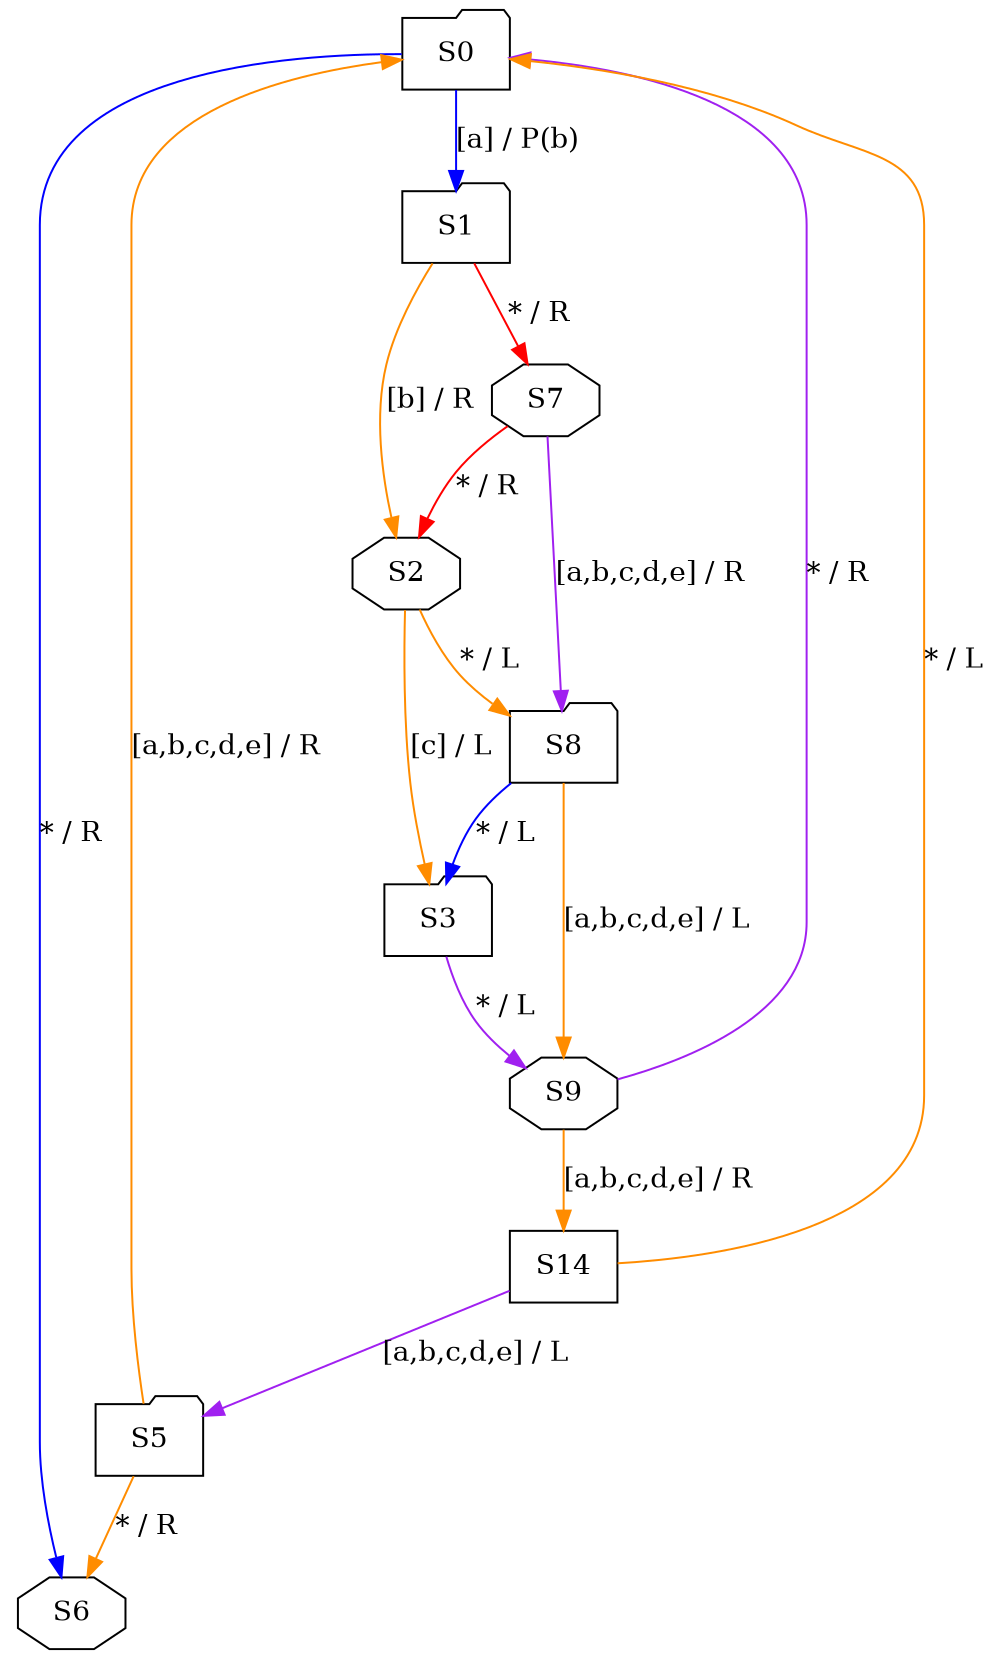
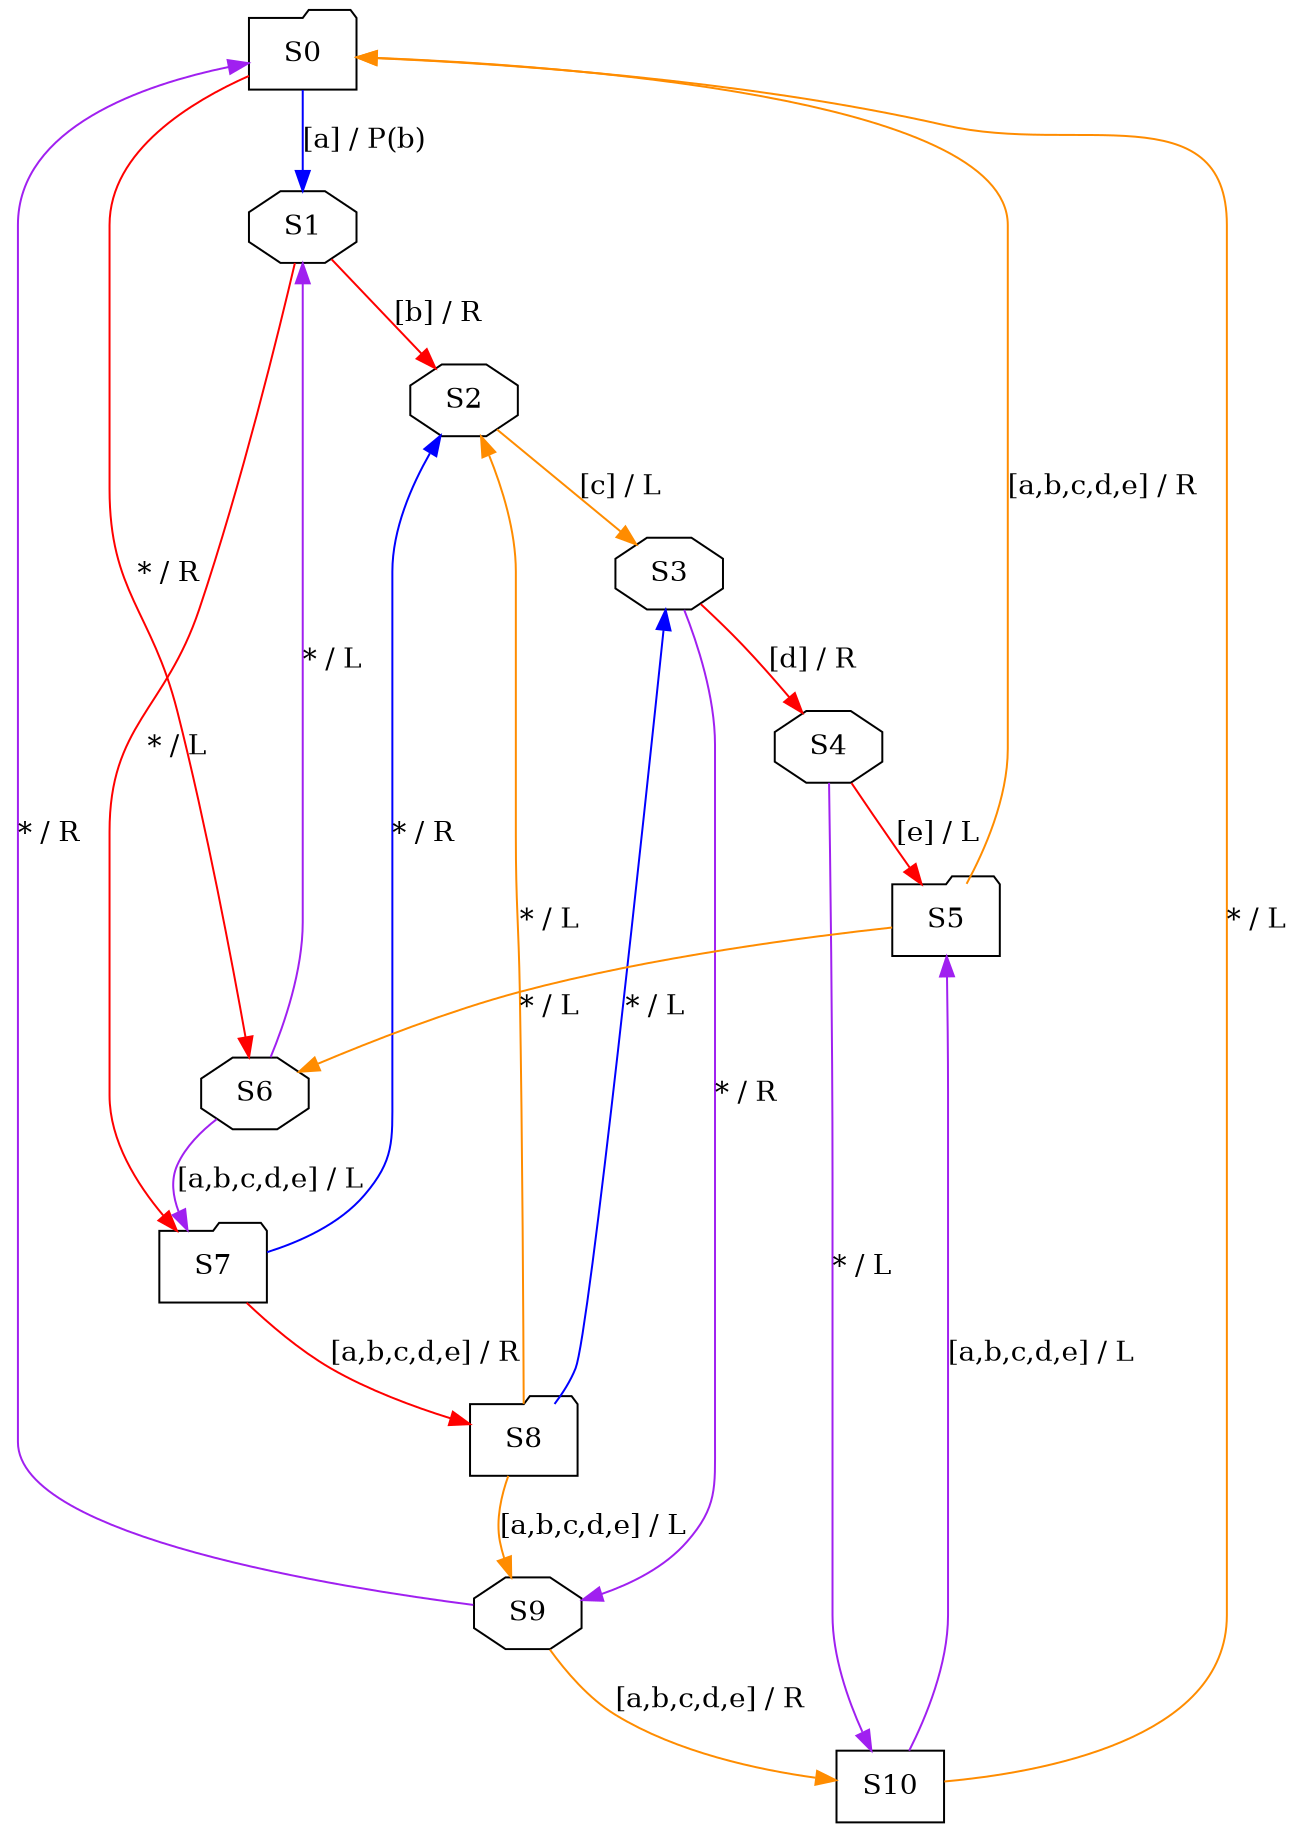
node "S1": shape folder -> octagon
edge "S1" -> "S7": label "* / R" -> "* / L"
edge "S1" -> "S2": color darkorange -> red
node "S7": shape octagon -> folder
edge "S7" -> "S2": color red -> blue
edge "S7" -> "S8": color purple -> red
edge "S2" -> "S8": reversed
edge "S0" -> "S6": color blue -> red
edge "S6" -> "S1": added, label "* / L"
node "S4": added
node "S3": shape folder -> octagon
edge "S3" -> "S9": label "* / L" -> "* / R"
edge "S6" -> "S7": added, label "[a,b,c,d,e] / L"
node "S14": label "S14" -> "S10"
edge "S5" -> "S6": label "* / R" -> "* / L"
